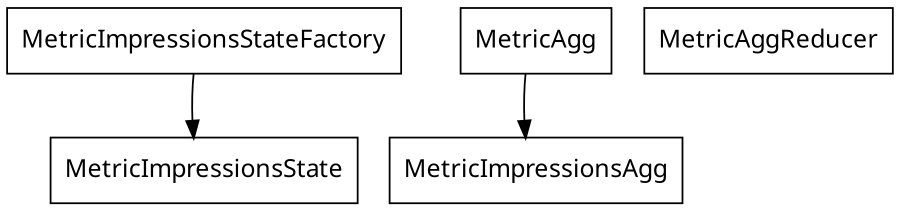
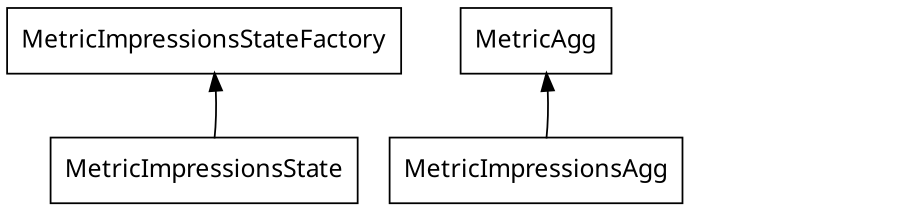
node "MetricAggReducer": removed
edge "MetricImpressionsStateFactory" -> "MetricImpressionsState": reversed
edge "MetricAgg" -> "MetricImpressionsAgg": reversed
